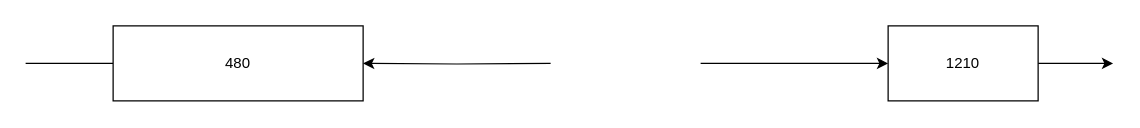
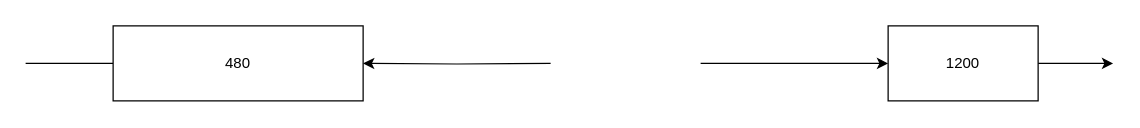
node "1210": label "1210" -> "1200"
